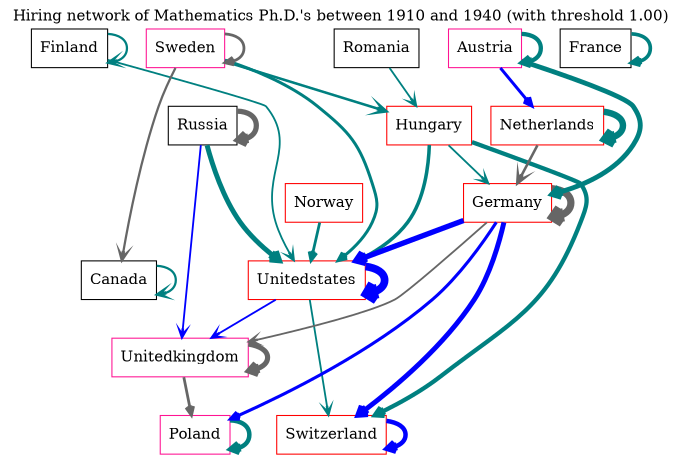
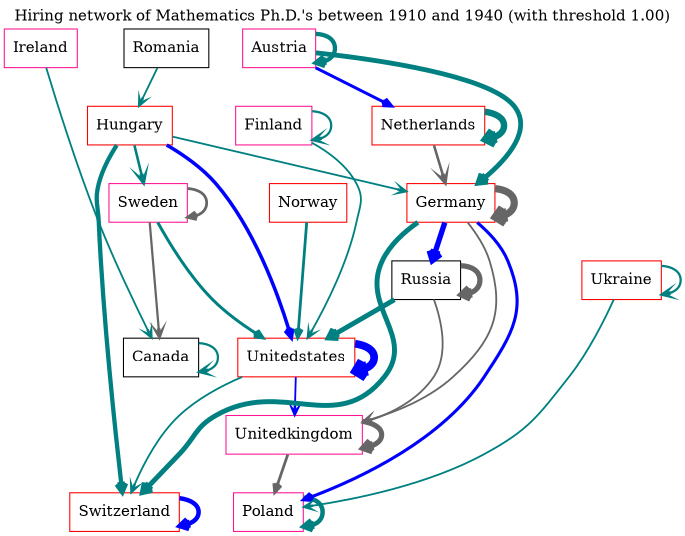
node "Ireland": added
node "Finland": color black -> deeppink
node "France": removed
edge "Sweden" -> "Hungary": reversed
edge "Hungary" -> "Unitedstates": color teal -> blue
edge "Russia" -> "Unitedkingdom": color blue -> gray40
edge "Germany" -> "Unitedstates": now "Germany" -> "Russia"
node "Ukraine": added
edge "Germany" -> "Switzerland": color blue -> teal
